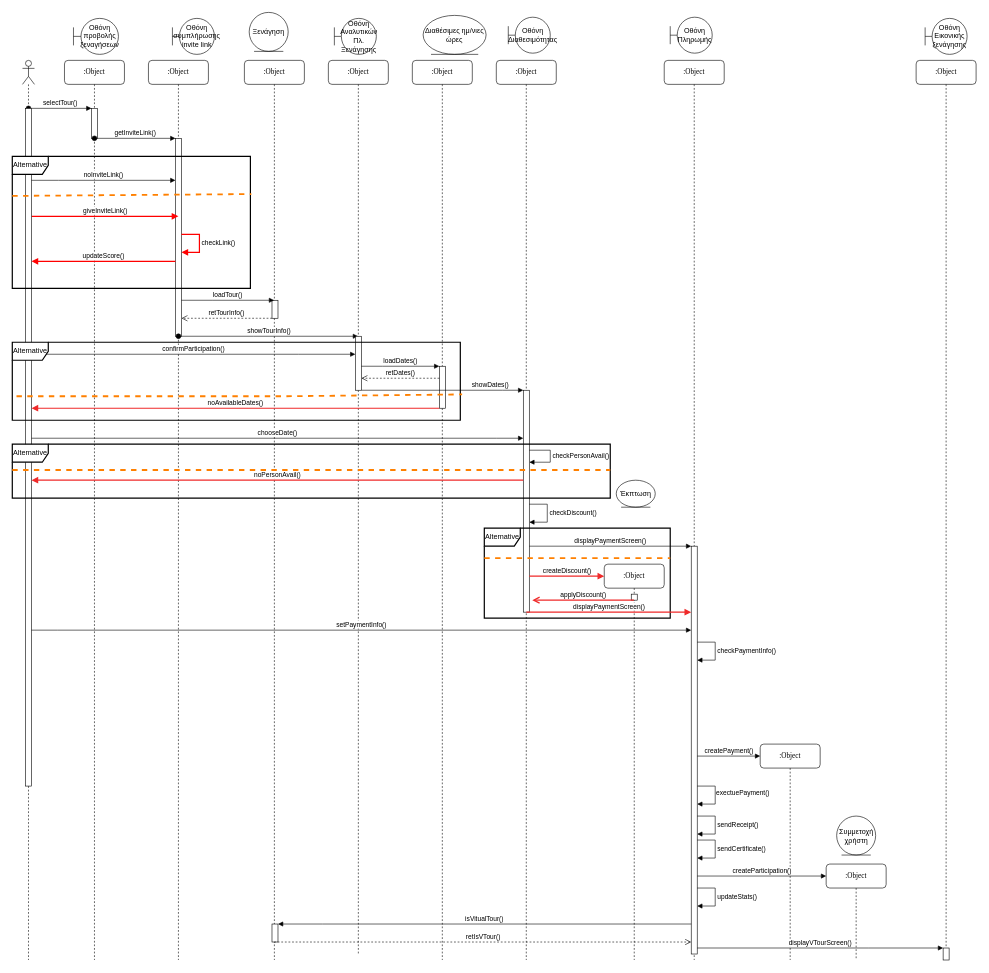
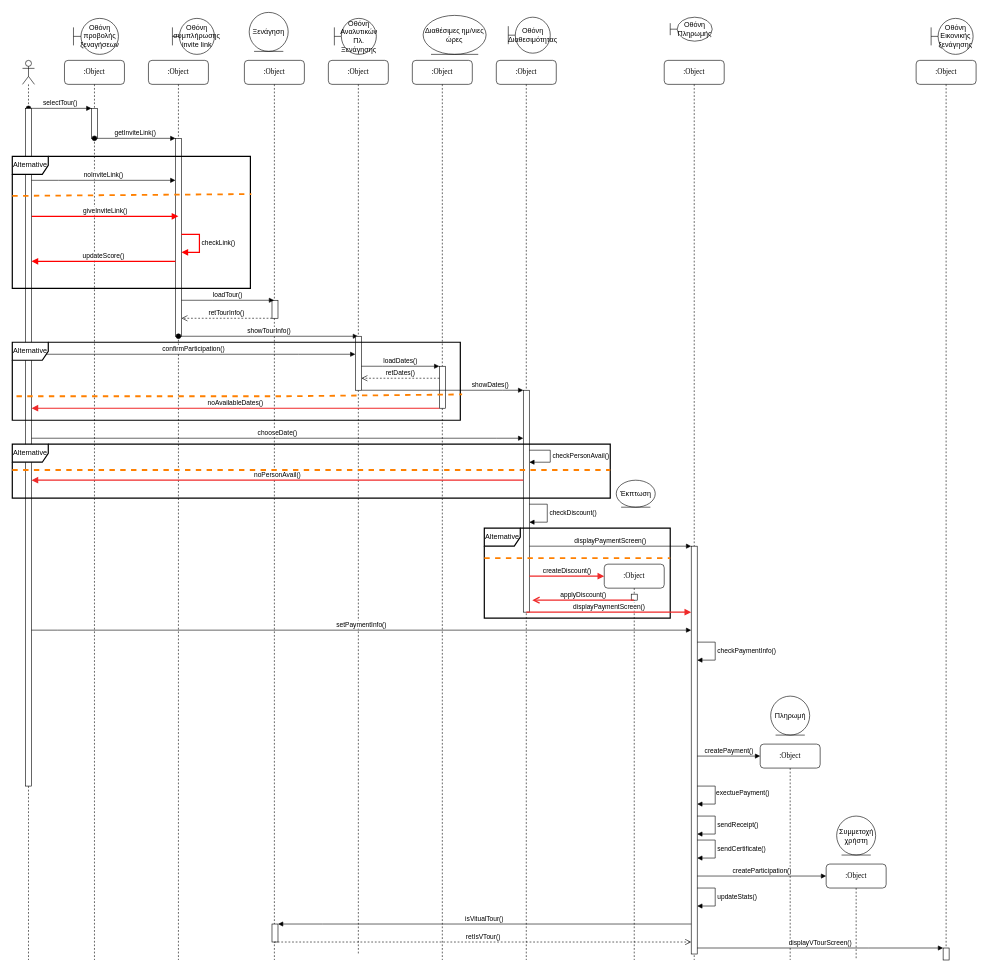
node "Οθόνη Πληρωμής": size 42x36 -> 42x24
node "Οθόνη Εικονικής ξενάγησης": moved (947, 36) -> (953, 36)
node "Πληρωμή": added
